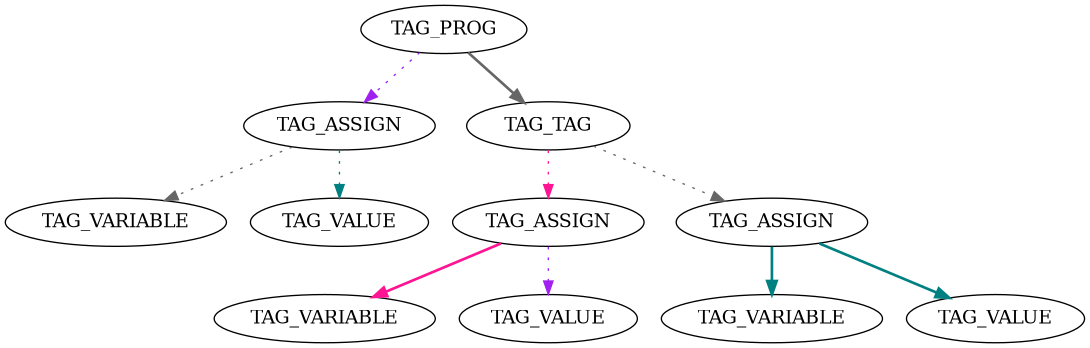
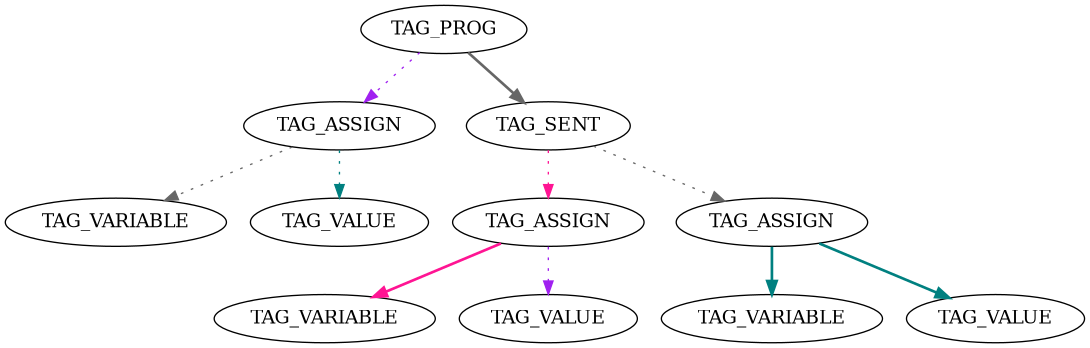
node "TAG_TAG": label "TAG_TAG" -> "TAG_SENT"
